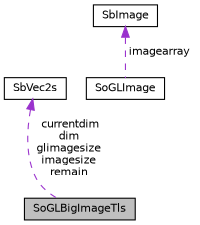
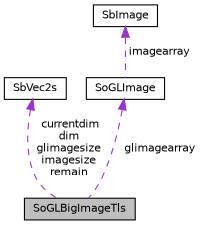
edge "SoGLBigImageTls" -> "SoGLImage": added, label "glimagearray"
